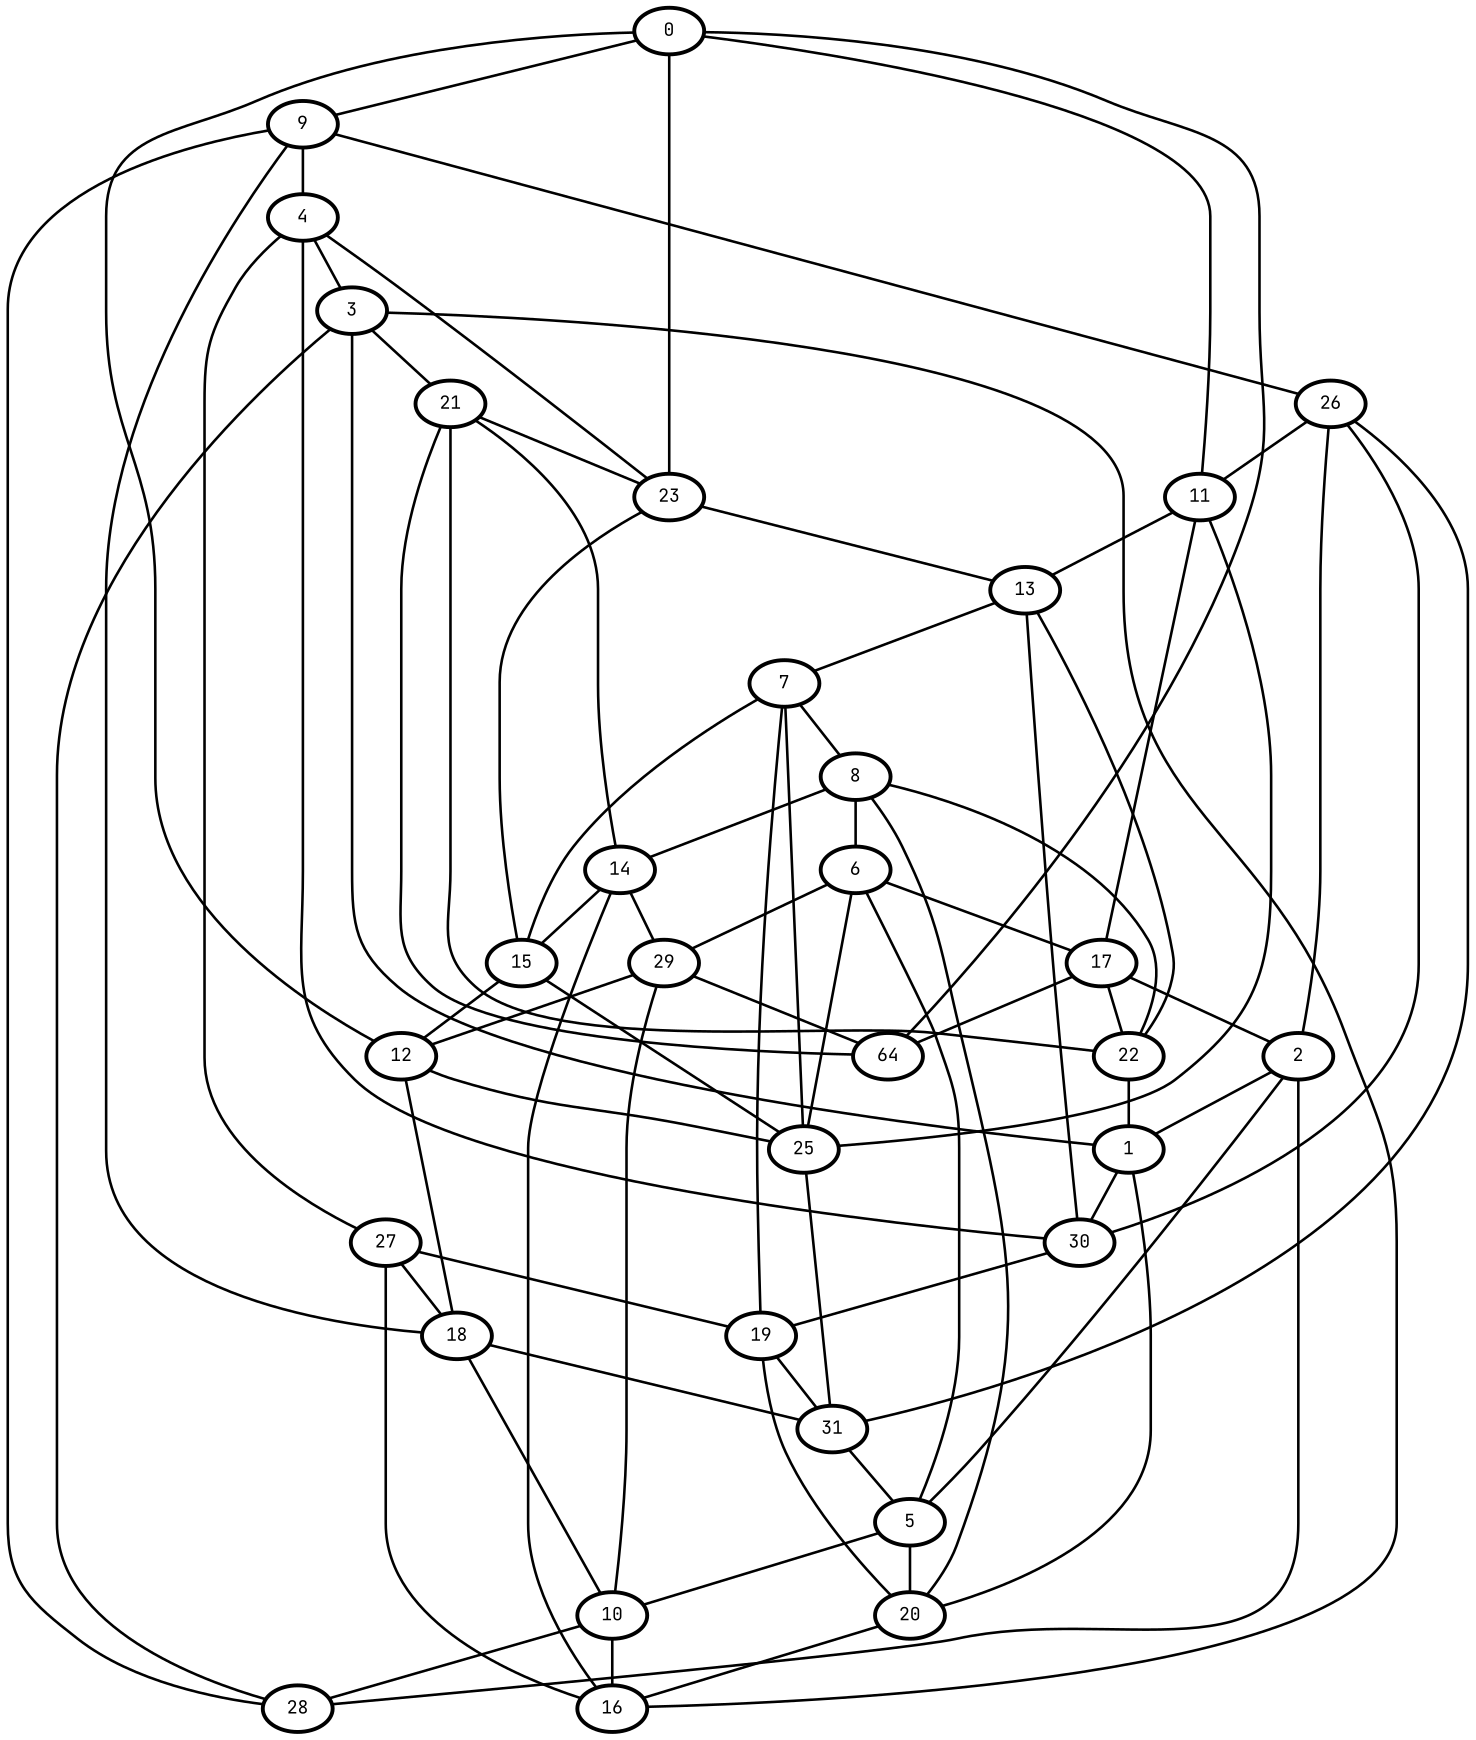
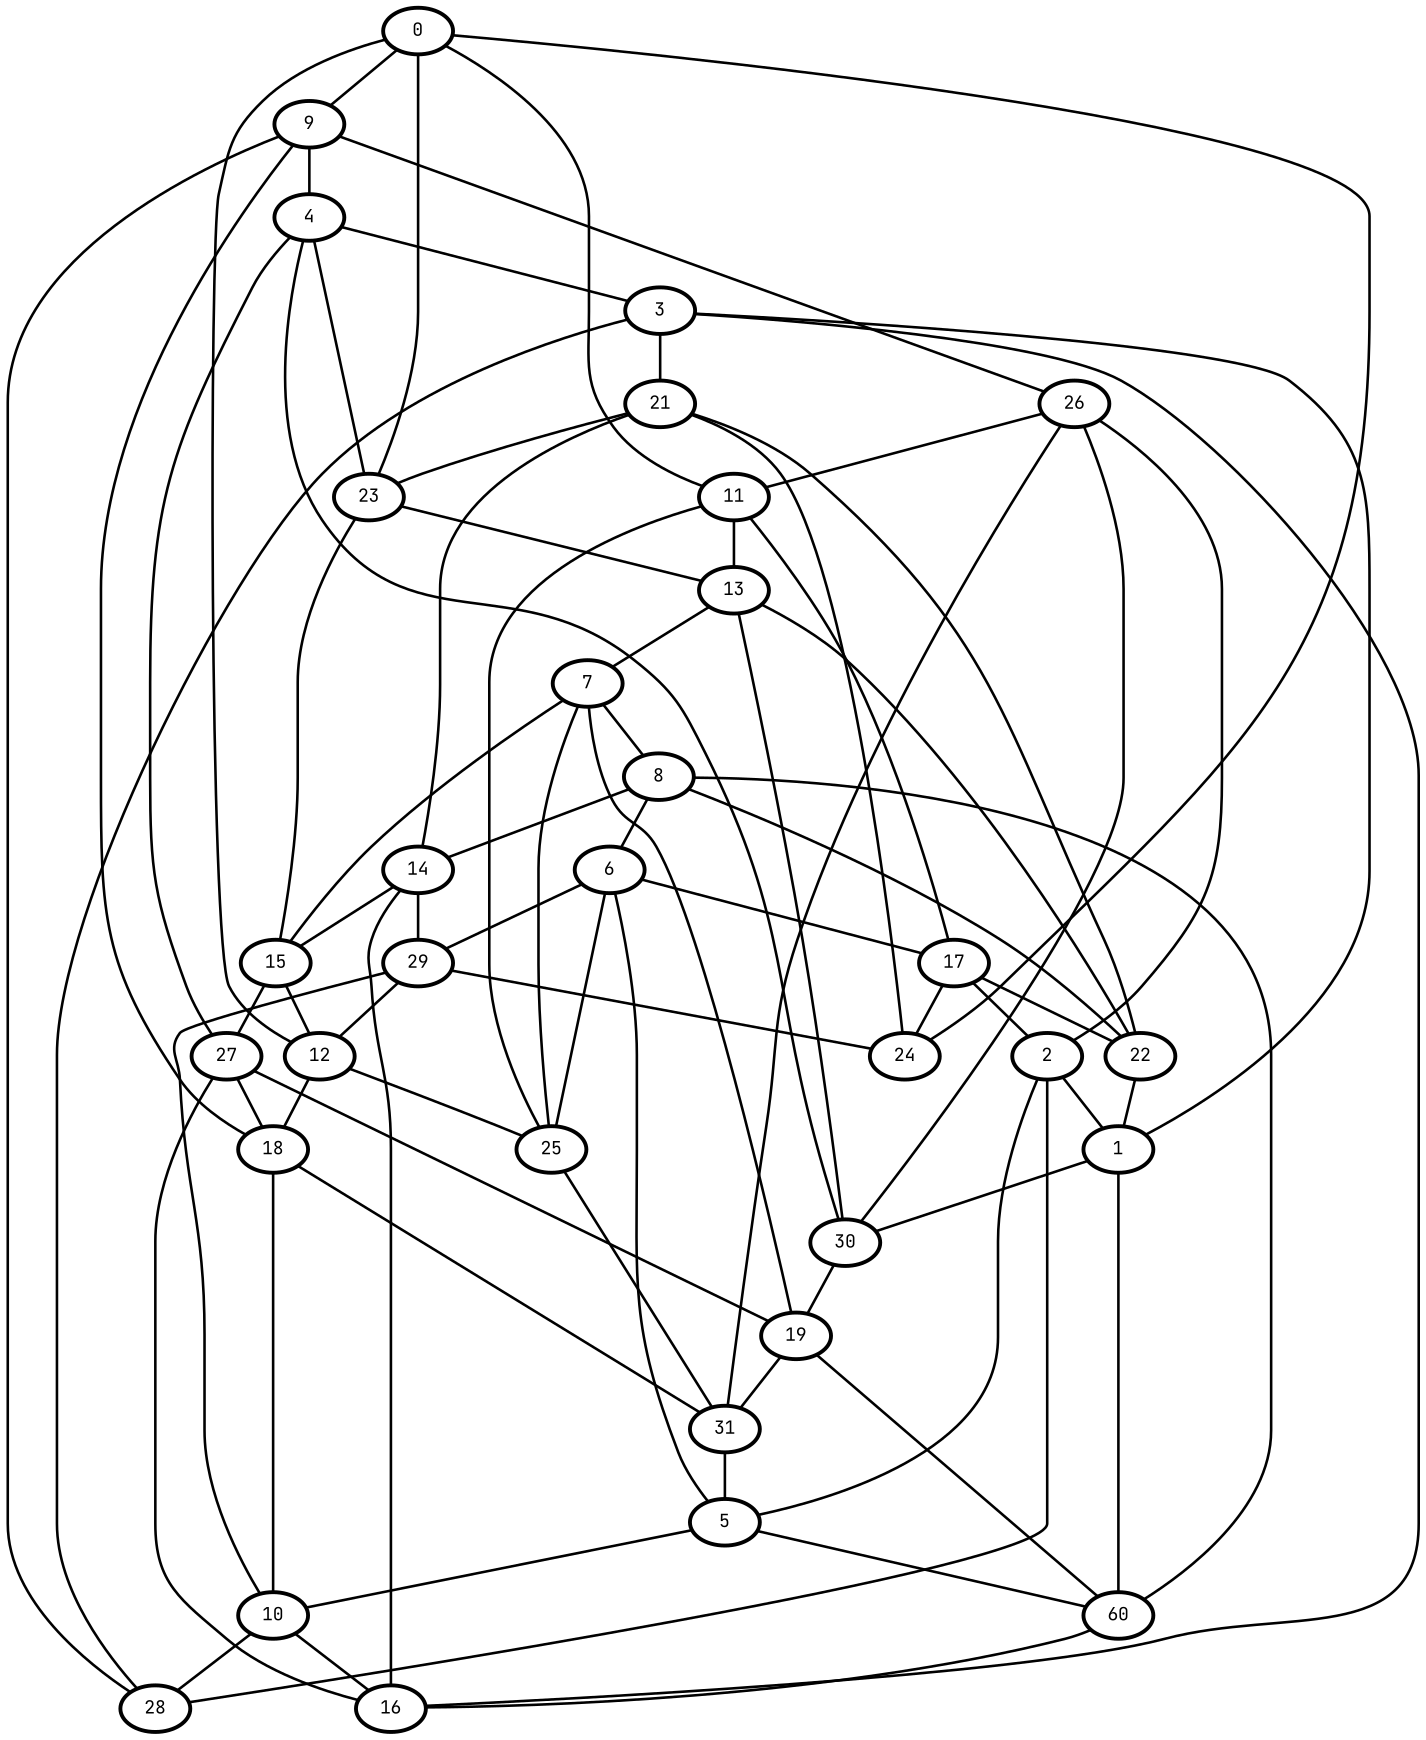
edge "15" -- "25": now "15" -- "27"
node "64": label "64" -> "24"
node "20": label "20" -> "60"
